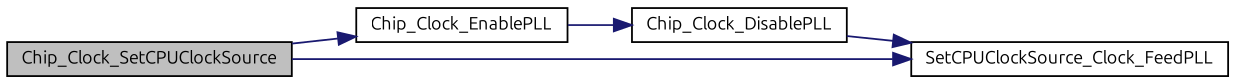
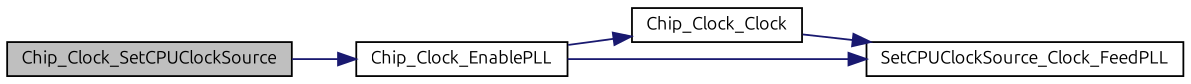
node "Chip_Clock_DisablePLL": label "Chip_Clock_DisablePLL" -> "Chip_Clock_Clock"
edge "Chip_Clock_SetCPUClockSource" -> "SetCPUClockSource_Clock_FeedPLL": now "Chip_Clock_EnablePLL" -> "SetCPUClockSource_Clock_FeedPLL"
